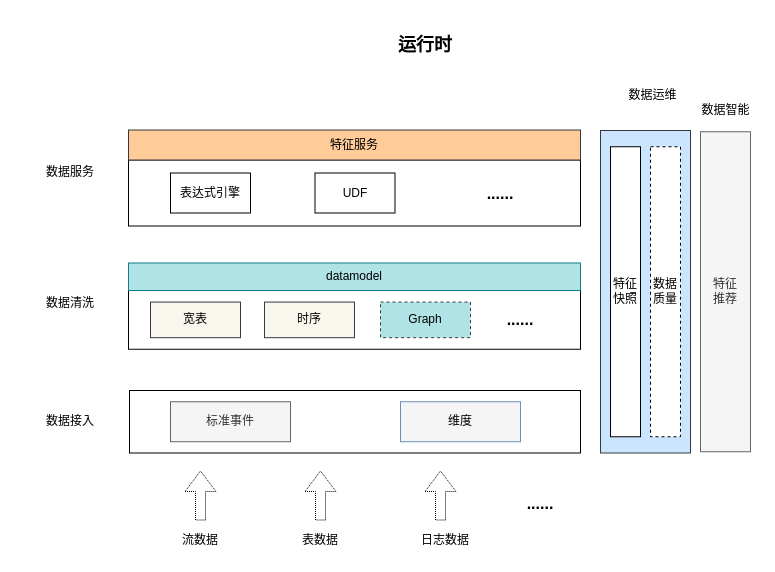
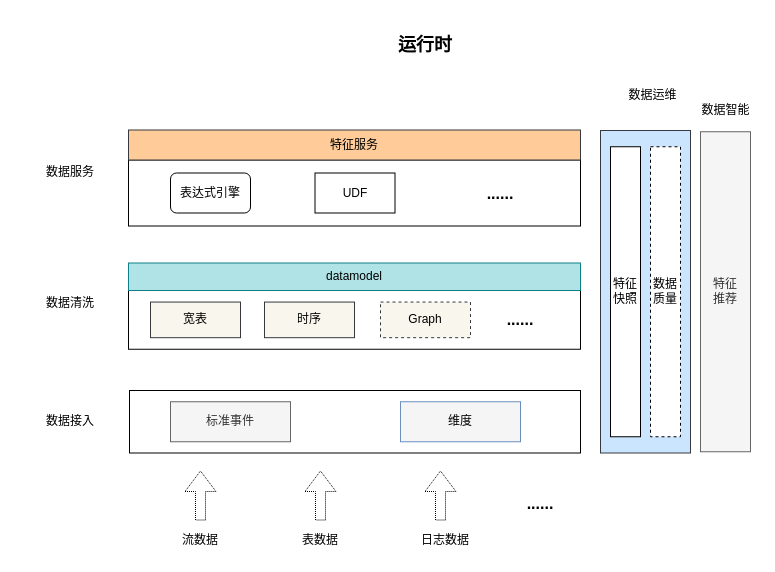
node "表达式引擎": shape rectangle -> rounded rectangle
node "Graph": fillcolor #b0e3e6 -> #f9f7ed
